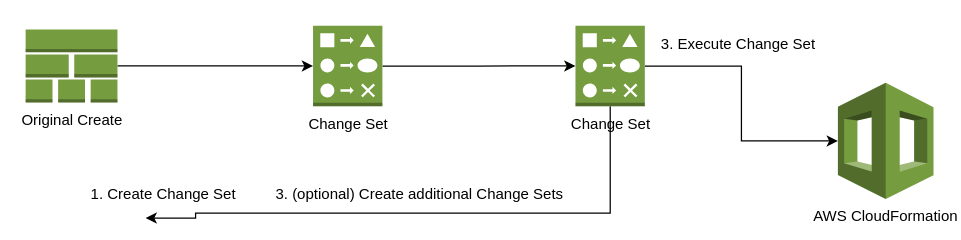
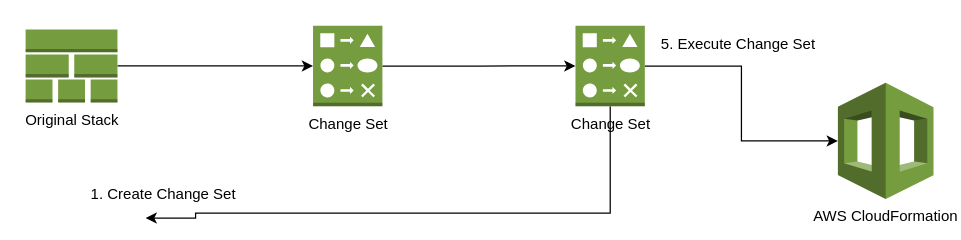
node "3. Execute Change Set": label "3. Execute Change Set" -> "5. Execute Change Set"
node "Original Create": label "Original Create" -> "Original Stack"
node "3. (optional) Create additional Change Sets": removed
